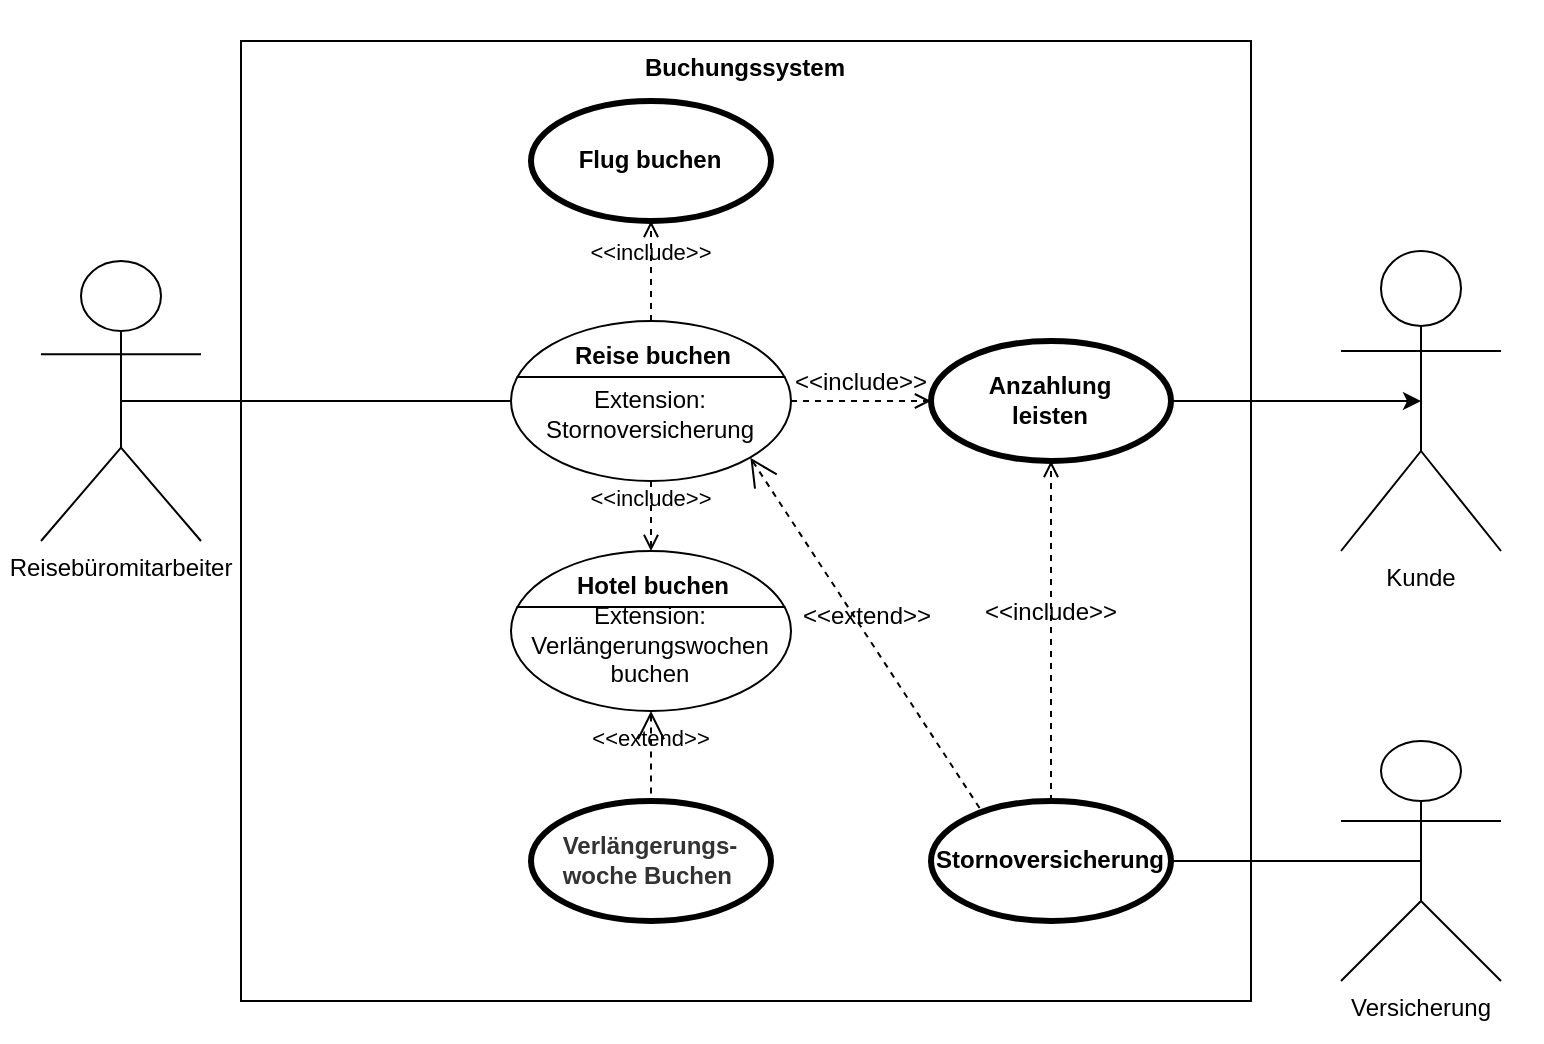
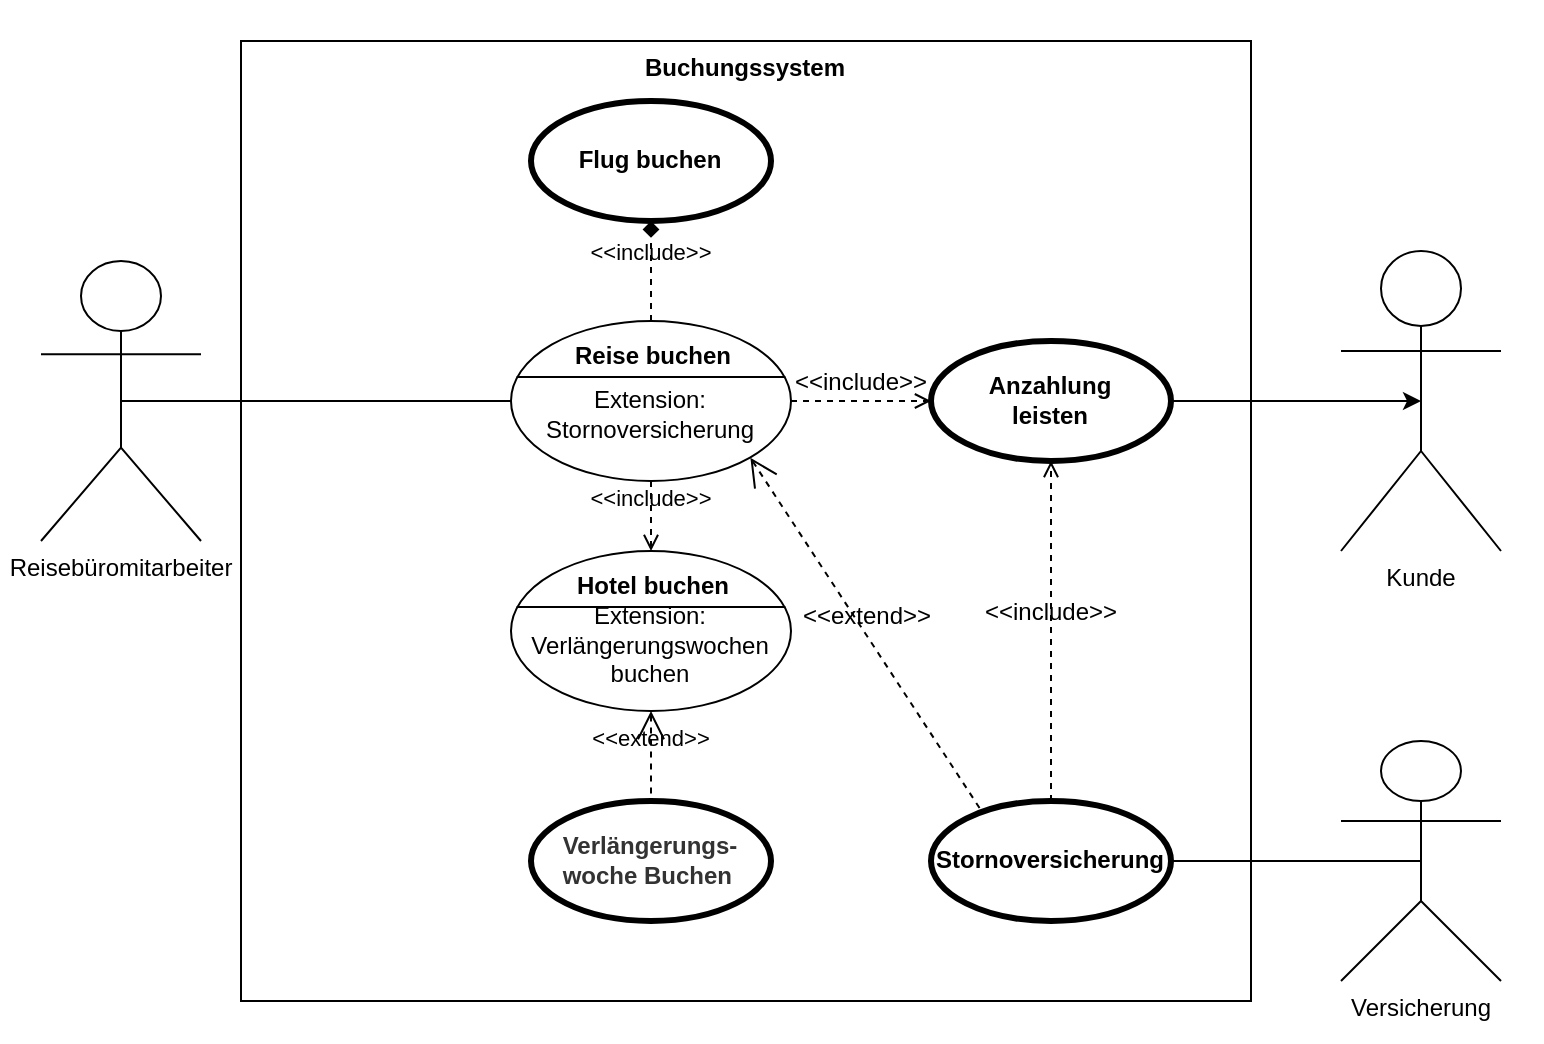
edge "Extension: Stornoversicherung" -> "Flug buchen": arrowhead open -> diamond
